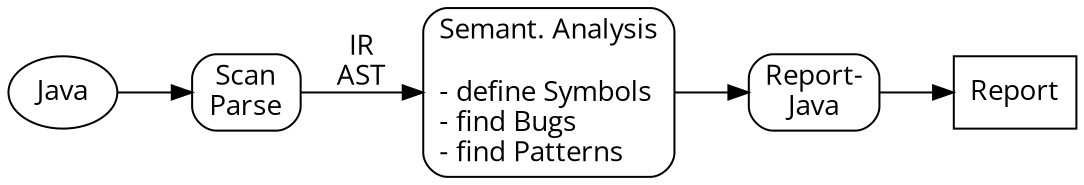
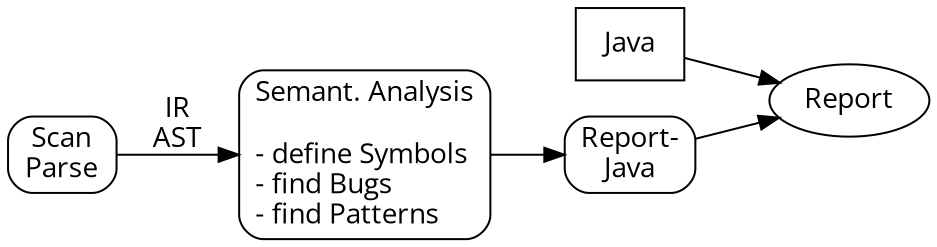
node "Java": shape ellipse -> box
edge "Java" -> "Scan Parse": now "Java" -> "Report"
node "Report": shape box -> ellipse
